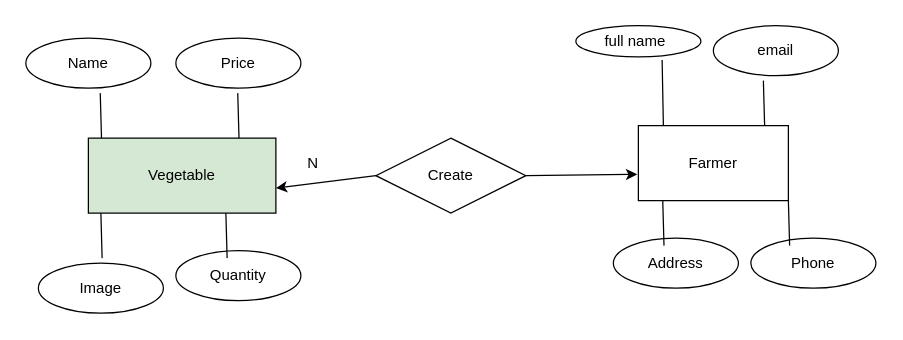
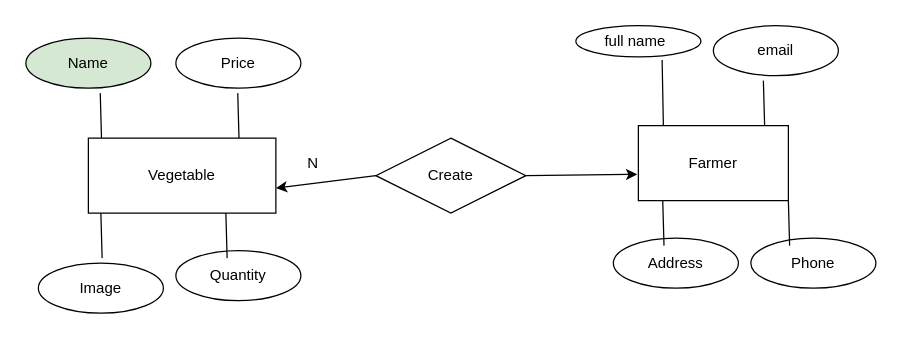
node "Name": fillcolor #ffffff -> #d5e8d4
node "Vegetable": fillcolor #d5e8d4 -> #ffffff
